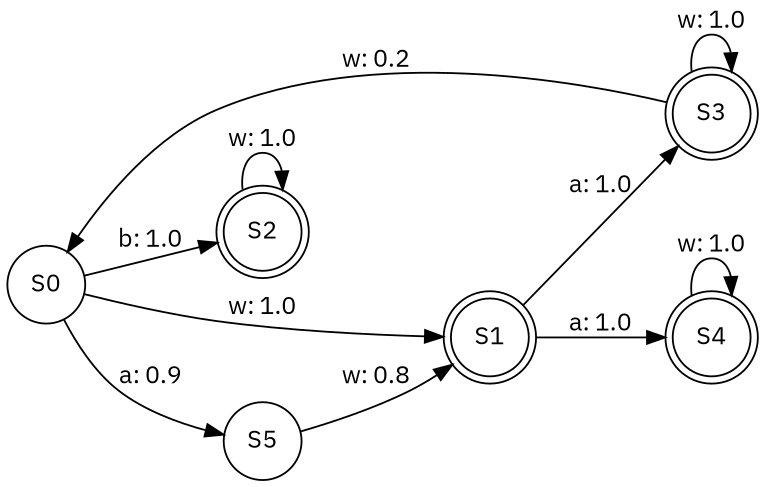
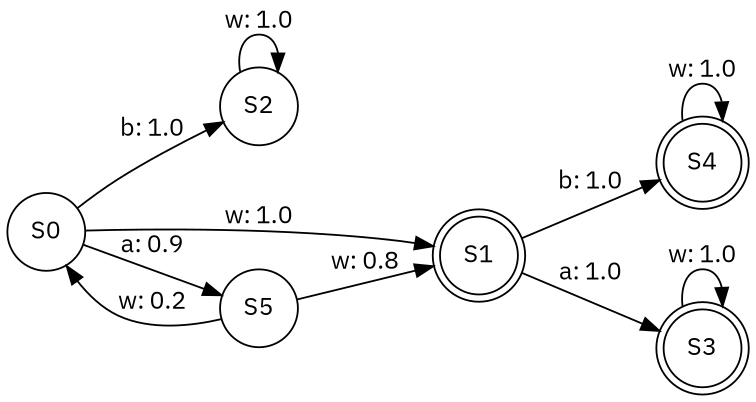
edge "S3" -> "S0": now "S5" -> "S0"
node "S2": shape doublecircle -> circle
edge "S1" -> "S4": label "a: 1.0" -> "b: 1.0"
